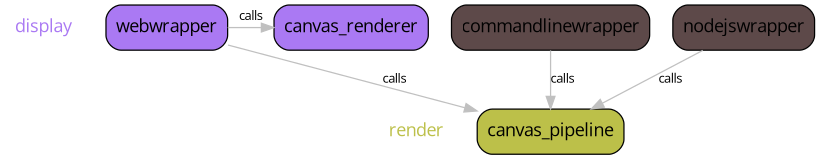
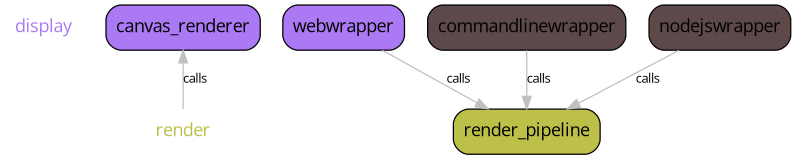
edge "webwrapper" -> "canvas_renderer": now "render" -> "canvas_renderer"
node "canvas_pipeline": label "canvas_pipeline" -> "render_pipeline"
